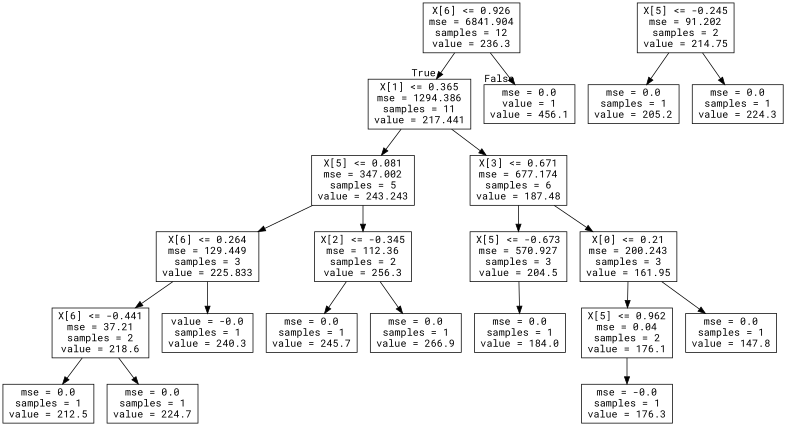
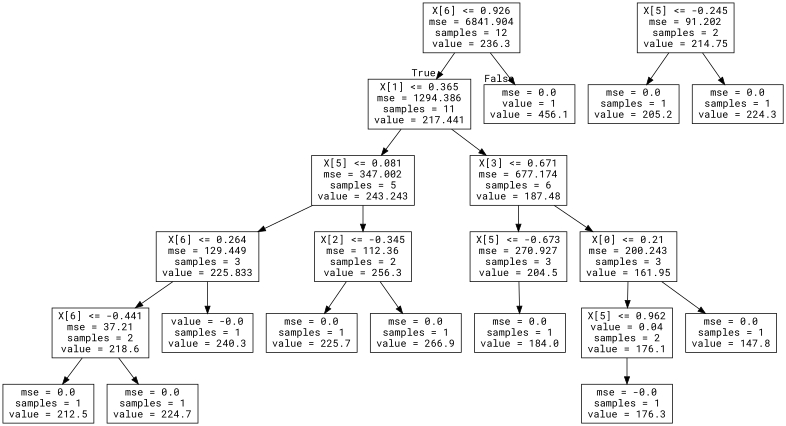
node "X[5] <= -0.673 mse = 570.927 samples = 3 value = 204.5": label "X[5] <= -0.673 mse = 570.927 samples = 3 value = 204.5" -> "X[5] <= -0.673 mse = 270.927 samples = 3 value = 204.5"
node "mse = 0.0 samples = 1 value = 245.7": label "mse = 0.0 samples = 1 value = 245.7" -> "mse = 0.0 samples = 1 value = 225.7"
node "X[5] <= 0.962 mse = 0.04 samples = 2 value = 176.1": label "X[5] <= 0.962 mse = 0.04 samples = 2 value = 176.1" -> "X[5] <= 0.962 value = 0.04 samples = 2 value = 176.1"
